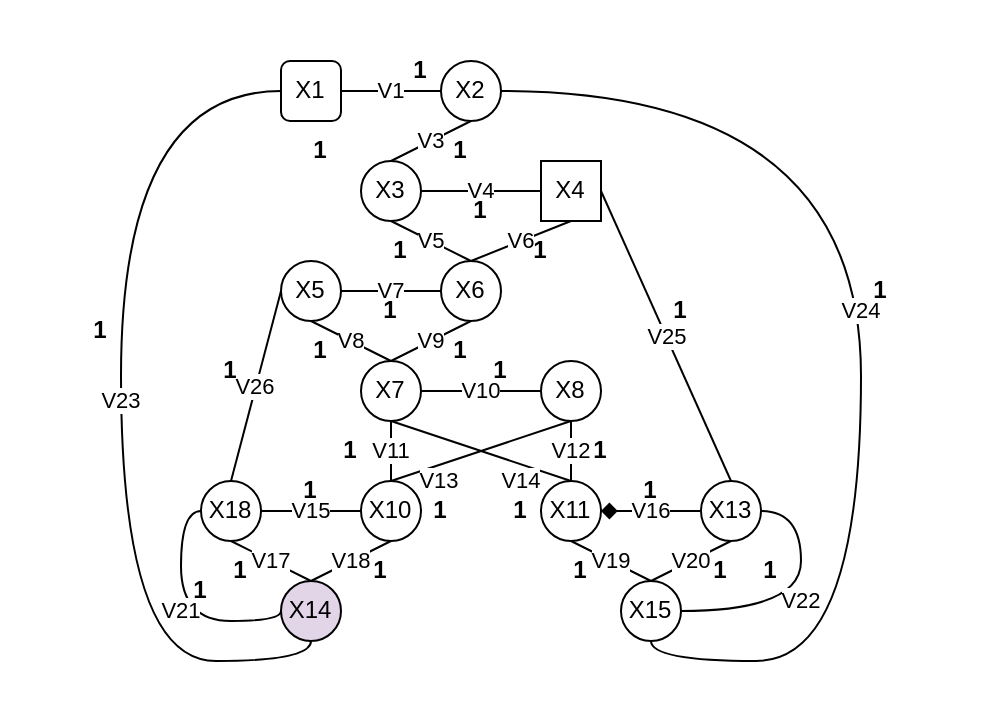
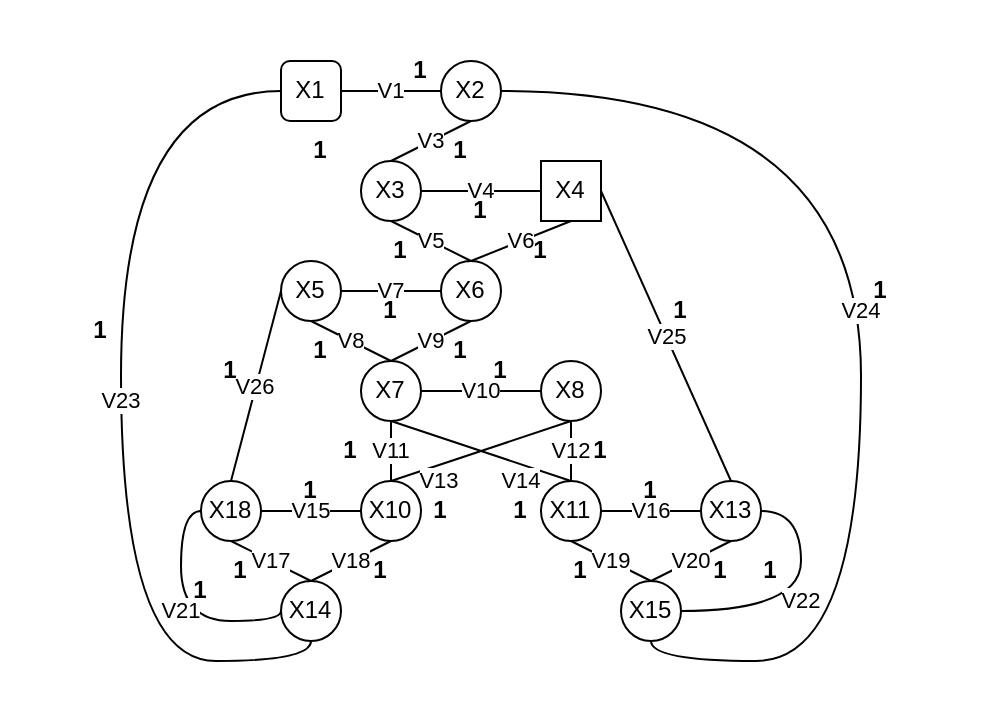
edge "X13" -> "X11": arrowhead diamond -> none
node "X14": fillcolor #e1d5e7 -> #ffffff
